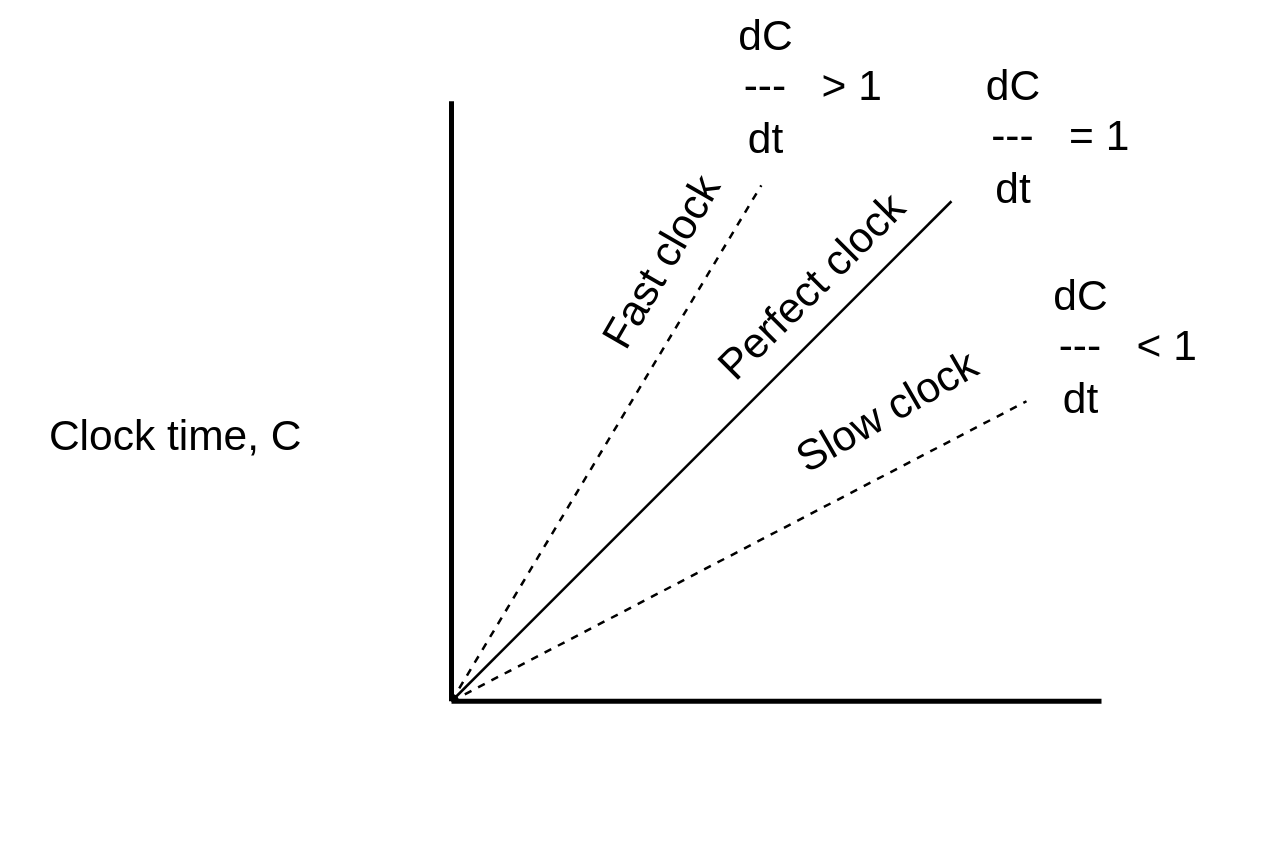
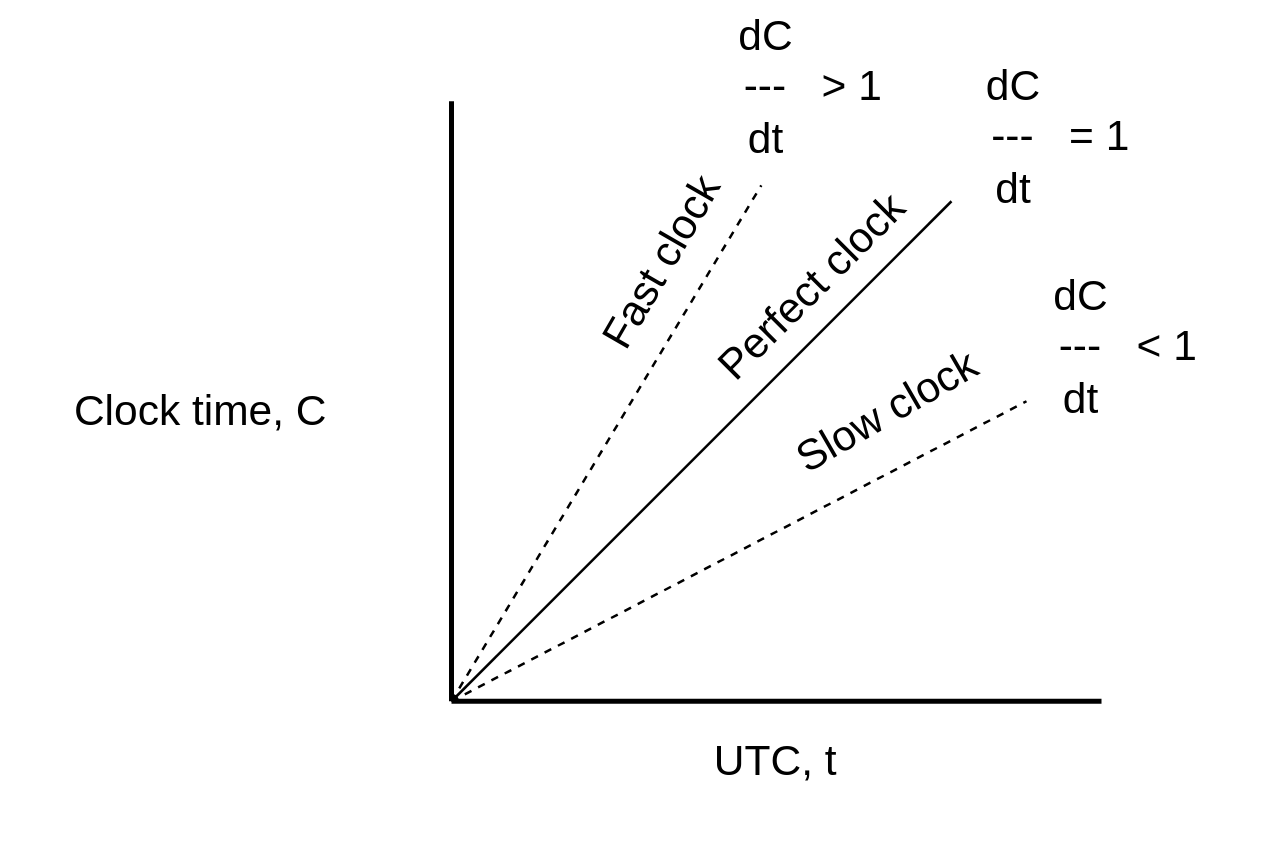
node "Clock time, C": moved (176, 439) -> (201, 414)
node "UTC, t": added
